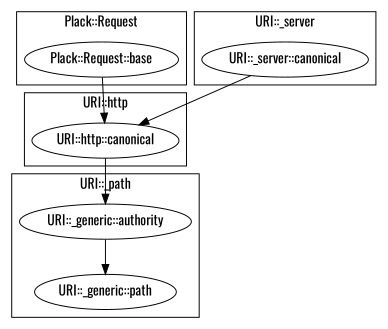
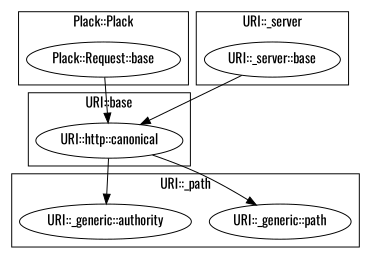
cluster "Plack::Request": label "Plack::Request" -> "Plack::Plack"
node "URI::_server::canonical": label "URI::_server::canonical" -> "URI::_server::base"
cluster "URI::http": label "URI::http" -> "URI::base"
edge "URI::_generic::authority" -> "URI::_generic::path": now "URI::http::canonical" -> "URI::_generic::path"
